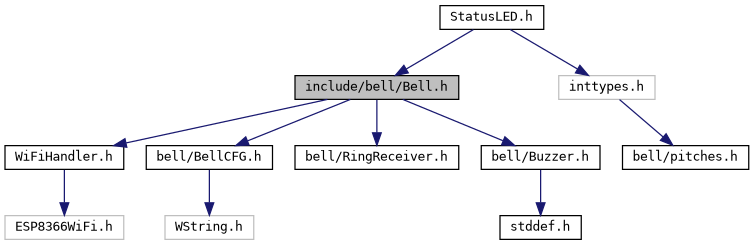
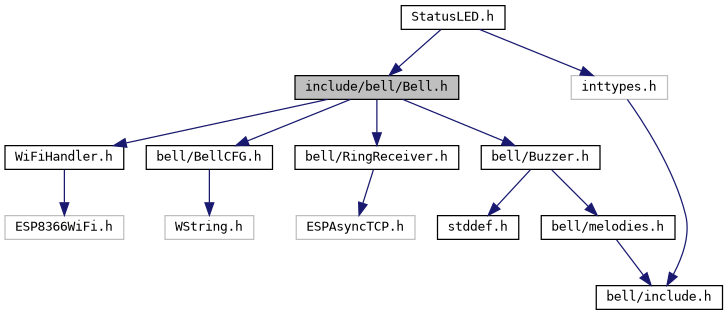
node "bell/pitches.h": label "bell/pitches.h" -> "bell/include.h"
node "ESPAsyncTCP.h": added
node "bell/melodies.h": added
